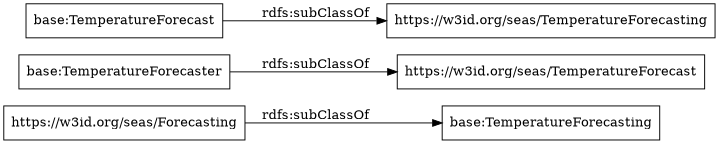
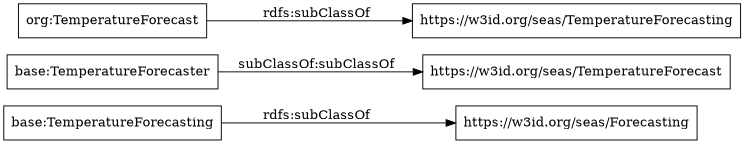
node "base:TemperatureForecast": label "base:TemperatureForecast" -> "org:TemperatureForecast"
edge "base:TemperatureForecaster" -> "https://w3id.org/seas/TemperatureForecast": label "rdfs:subClassOf" -> "subClassOf:subClassOf"
edge "https://w3id.org/seas/Forecasting" -> "base:TemperatureForecasting": reversed
